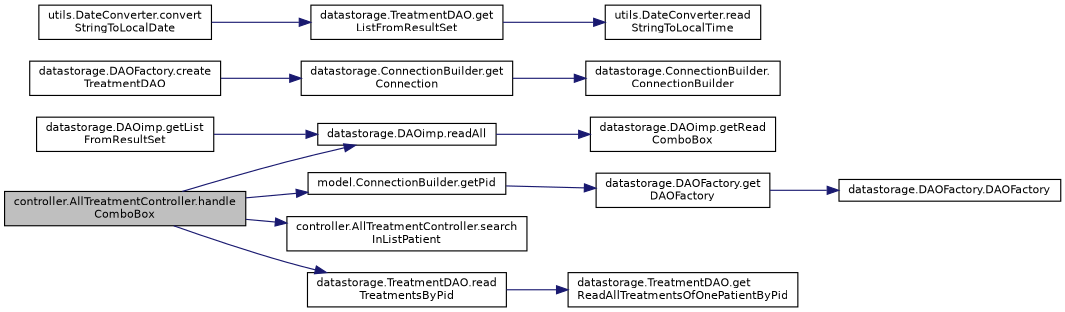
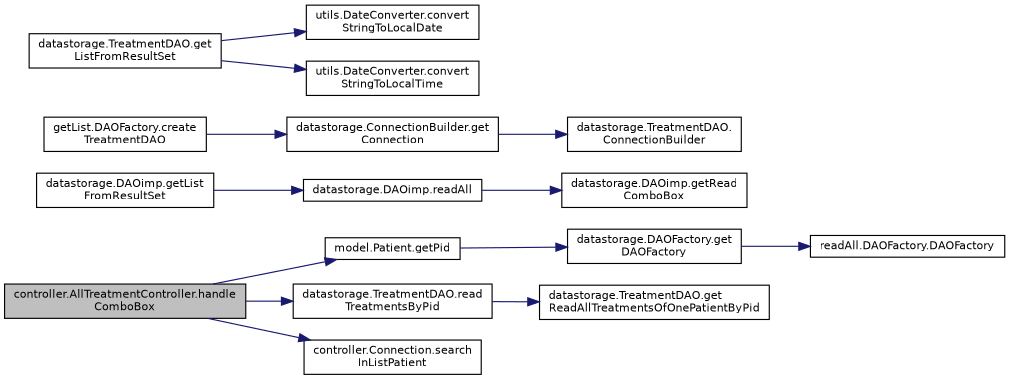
edge "utils.DateConverter.convert StringToLocalDate" -> "datastorage.TreatmentDAO.get ListFromResultSet": reversed
node "utils.DateConverter.read StringToLocalTime": label "utils.DateConverter.read StringToLocalTime" -> "utils.DateConverter.convert StringToLocalTime"
node "datastorage.DAOFactory.create TreatmentDAO": label "datastorage.DAOFactory.create TreatmentDAO" -> "getList.DAOFactory.create TreatmentDAO"
node "datastorage.ConnectionBuilder. ConnectionBuilder": label "datastorage.ConnectionBuilder. ConnectionBuilder" -> "datastorage.TreatmentDAO. ConnectionBuilder"
edge "controller.AllTreatmentController.handle ComboBox" -> "datastorage.DAOimp.readAll": removed
node "model.ConnectionBuilder.getPid": label "model.ConnectionBuilder.getPid" -> "model.Patient.getPid"
node "datastorage.DAOFactory.DAOFactory": label "datastorage.DAOFactory.DAOFactory" -> "readAll.DAOFactory.DAOFactory"
node "controller.AllTreatmentController.search InListPatient": label "controller.AllTreatmentController.search InListPatient" -> "controller.Connection.search InListPatient"
